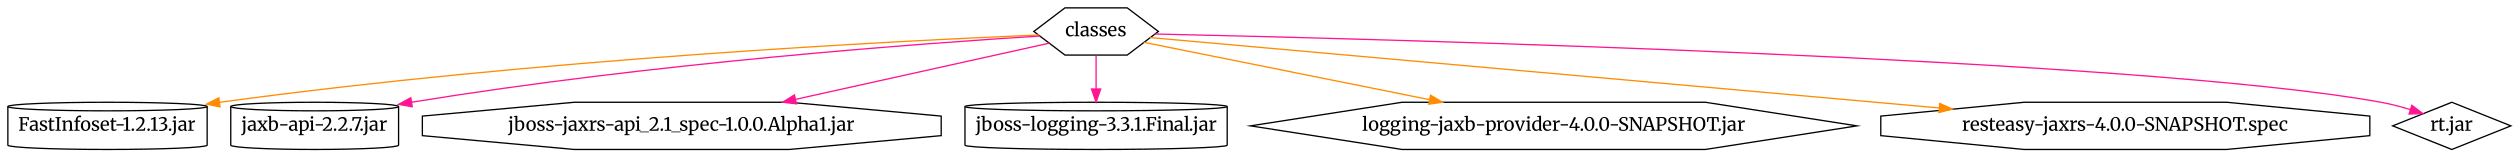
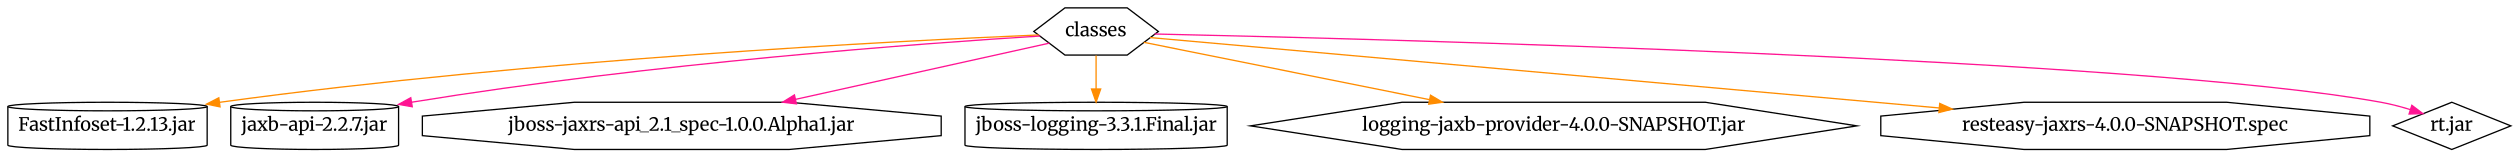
edge "classes" -> "jboss-logging-3.3.1.Final.jar": color deeppink -> darkorange
